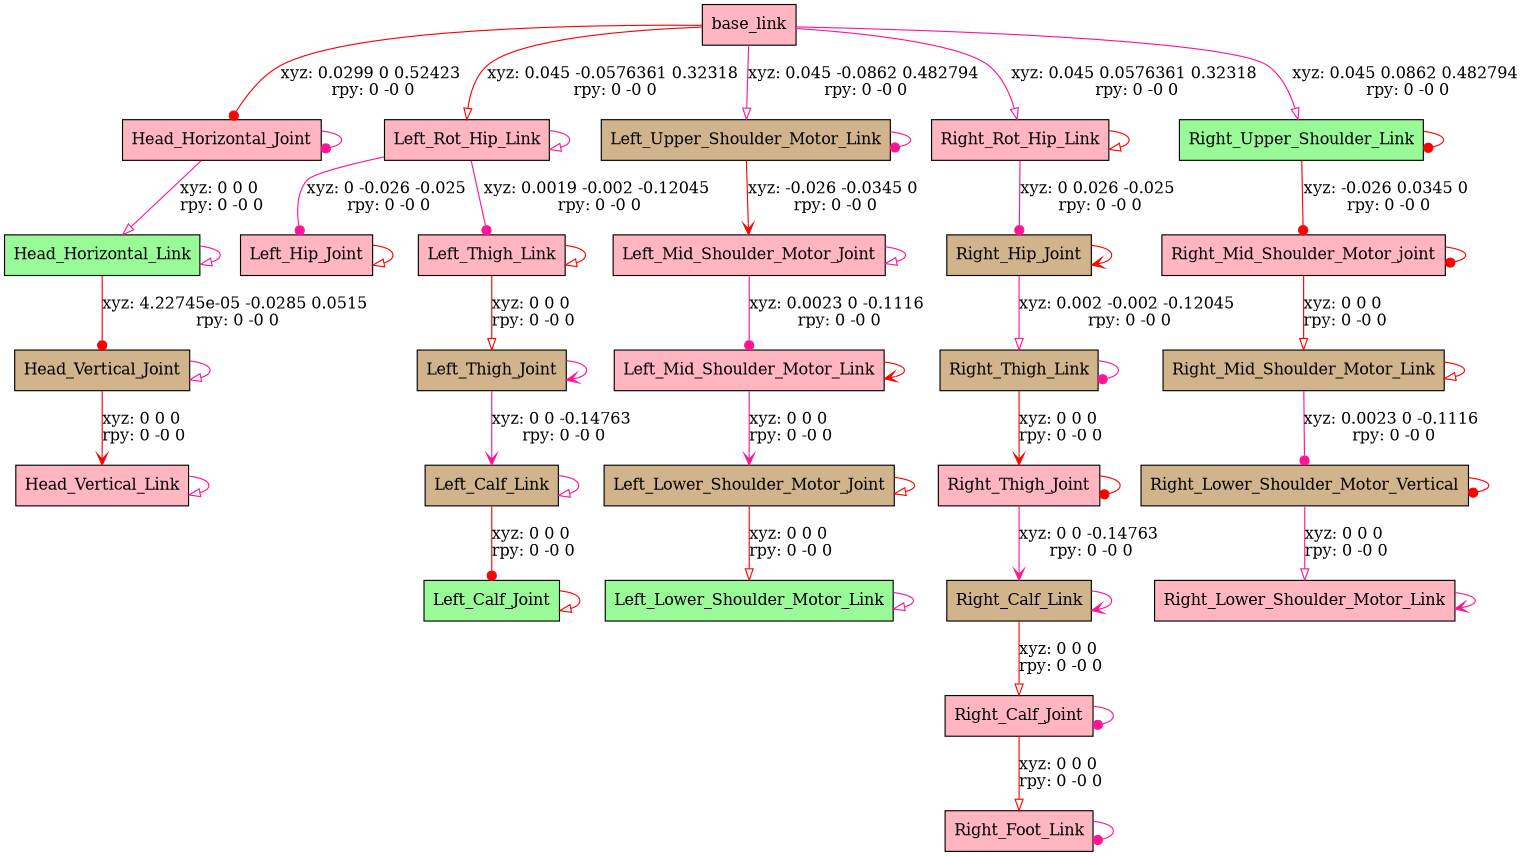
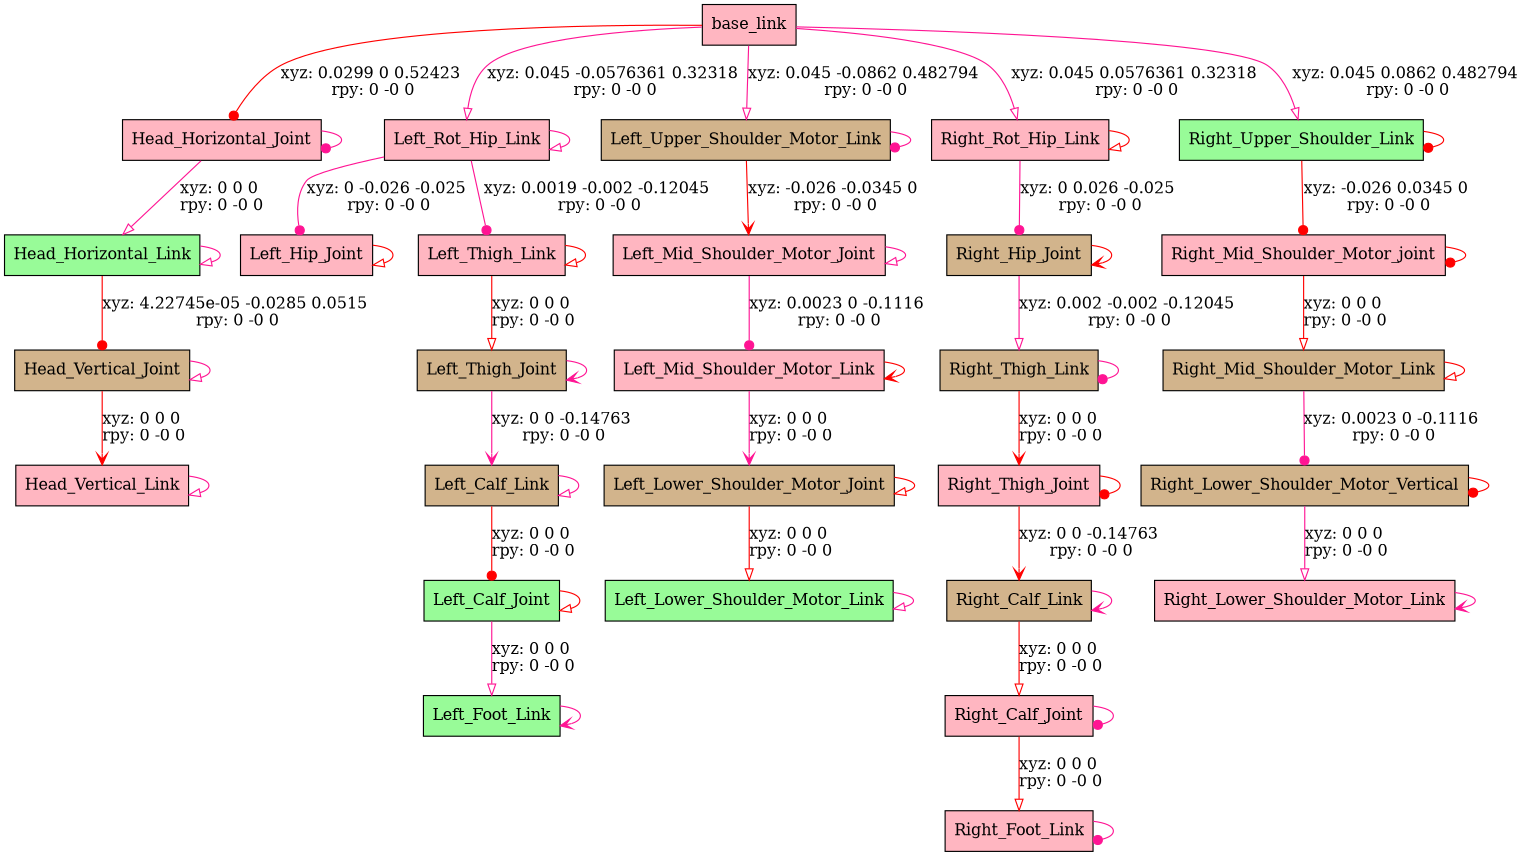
edge "base_link" -> "Left_Rot_Hip_Link": color red -> deeppink
edge "Right_Thigh_Joint" -> "Right_Calf_Link": color deeppink -> red
node "Left_Foot_Link": added
